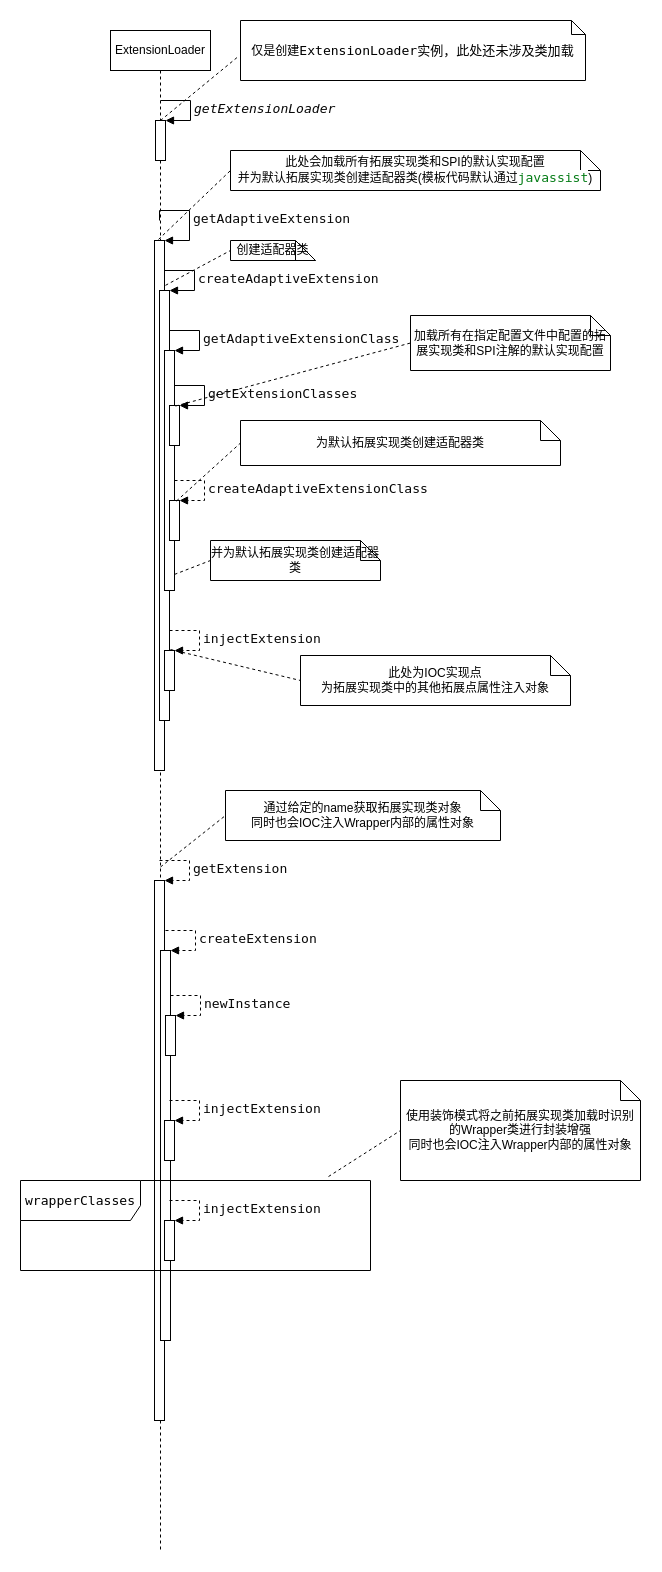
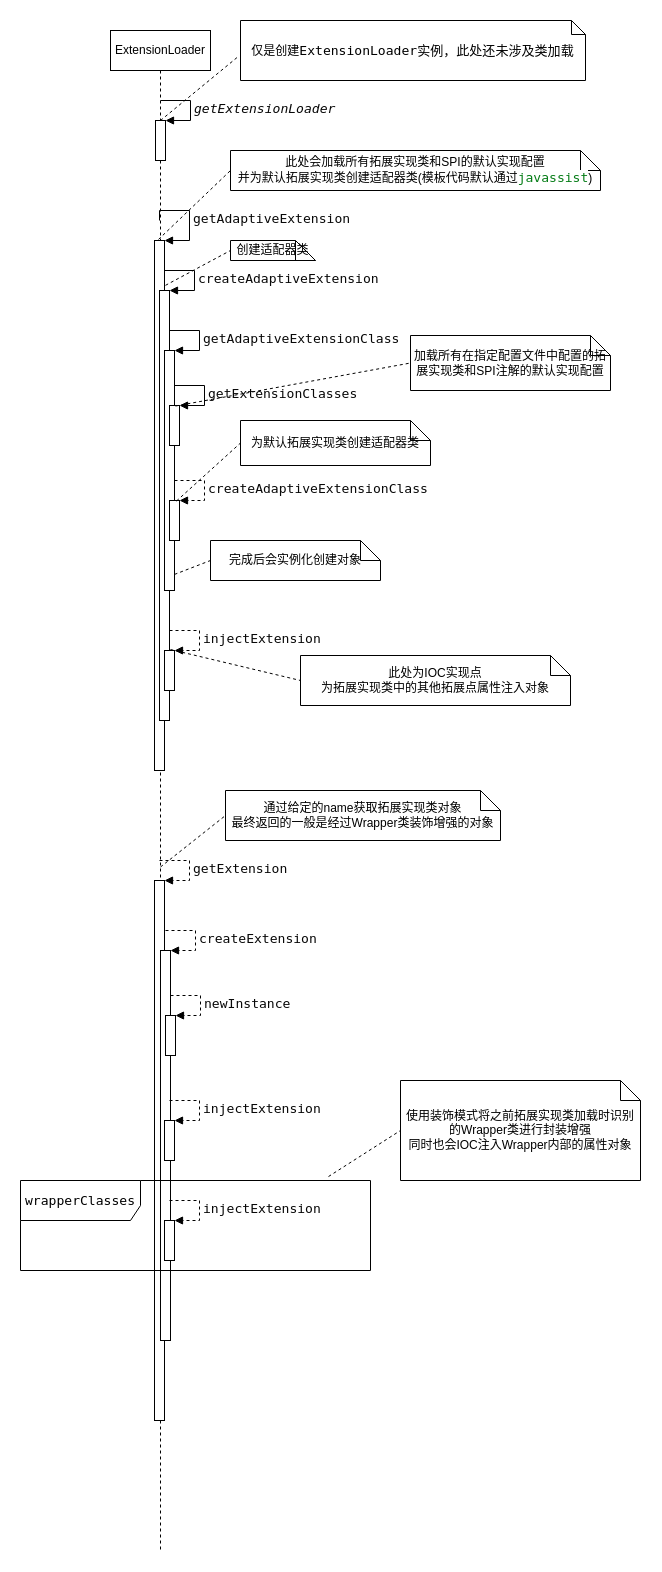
node "加载所有在指定配置文件中配置的拓展实现类和SPI注解的默认实现配置": moved (511, 343) -> (511, 363)
node "为默认拓展实现类创建适配器类": size 320x45 -> 190x45
node "并为默认拓展实现类创建适配器类": label "并为默认拓展实现类创建适配器类" -> "完成后会实例化创建对象"
node "通过给定的name获取拓展实现类对象 同时也会IOC注入Wrapper内部的属性对象": label "通过给定的name获取拓展实现类对象 同时也会IOC注入Wrapper内部的属性对象" -> "通过给定的name获取拓展实现类对象 最终返回的一般是经过Wrapper类装饰增强的对象"
